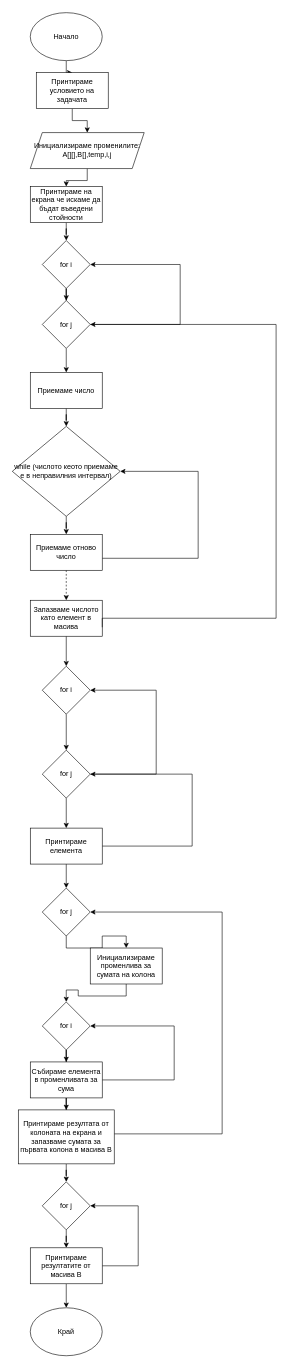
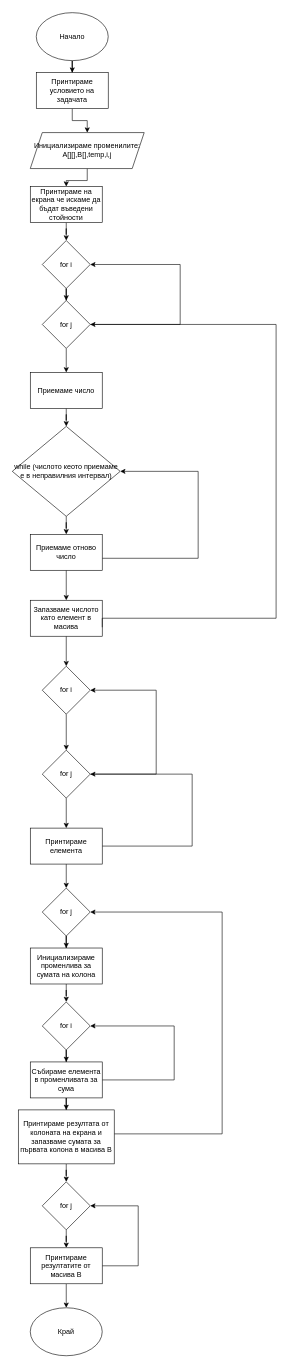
node "Начало": moved (66, 36) -> (72, 36)
edge "Приемаме отново число" -> "Запазваме числото като елемент в масива": style dashed -> solid
node "Инициализираме променлива за сумата на колона": moved (126, 966) -> (66, 966)
